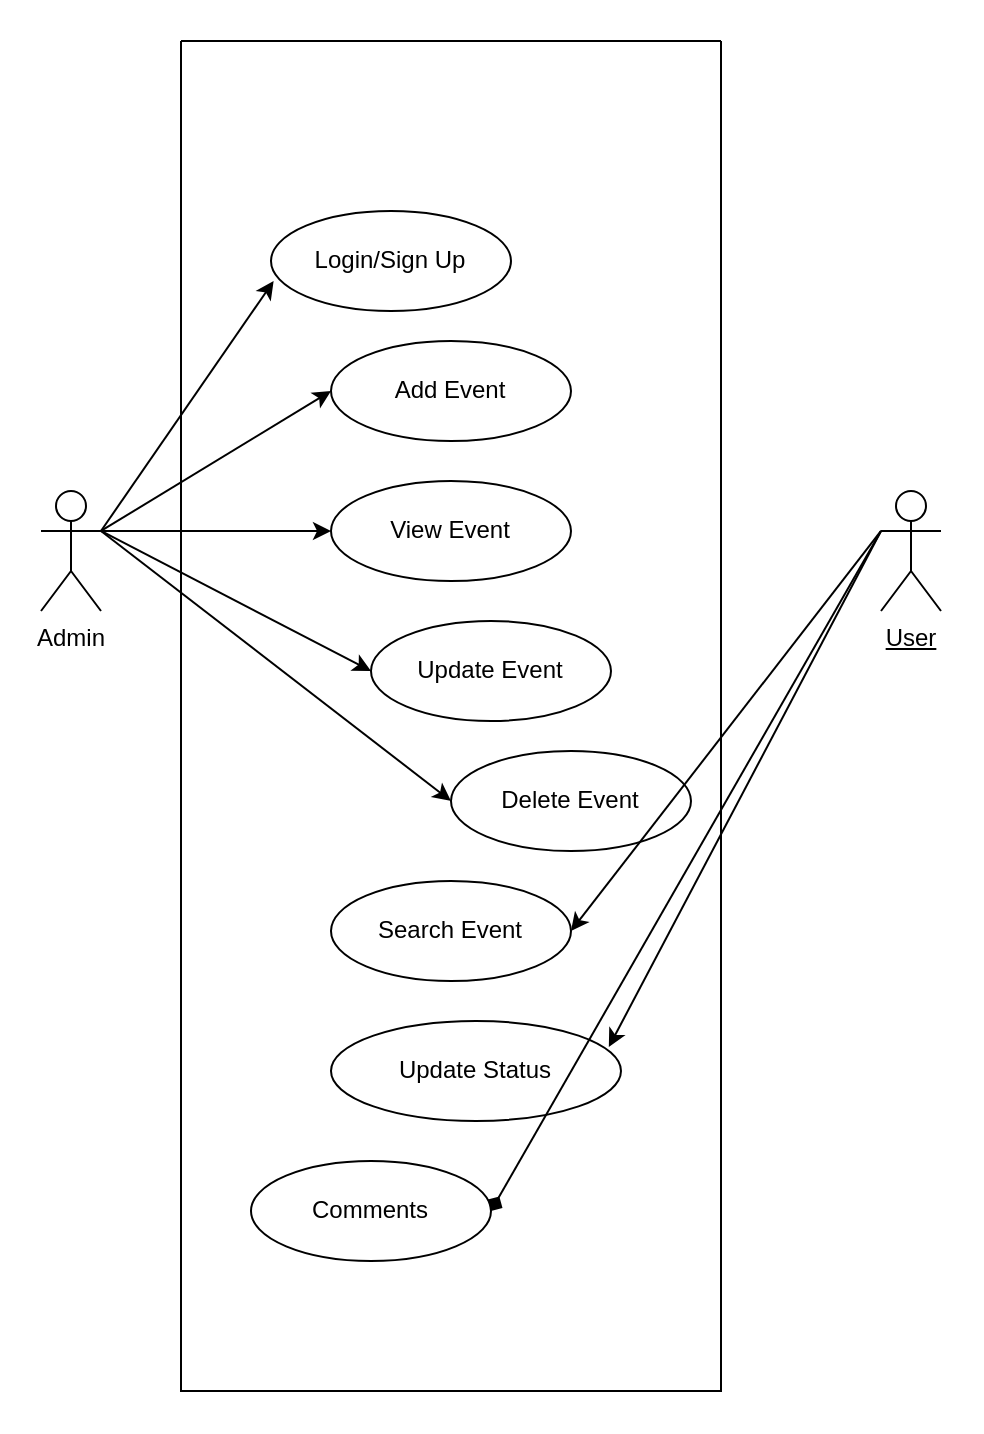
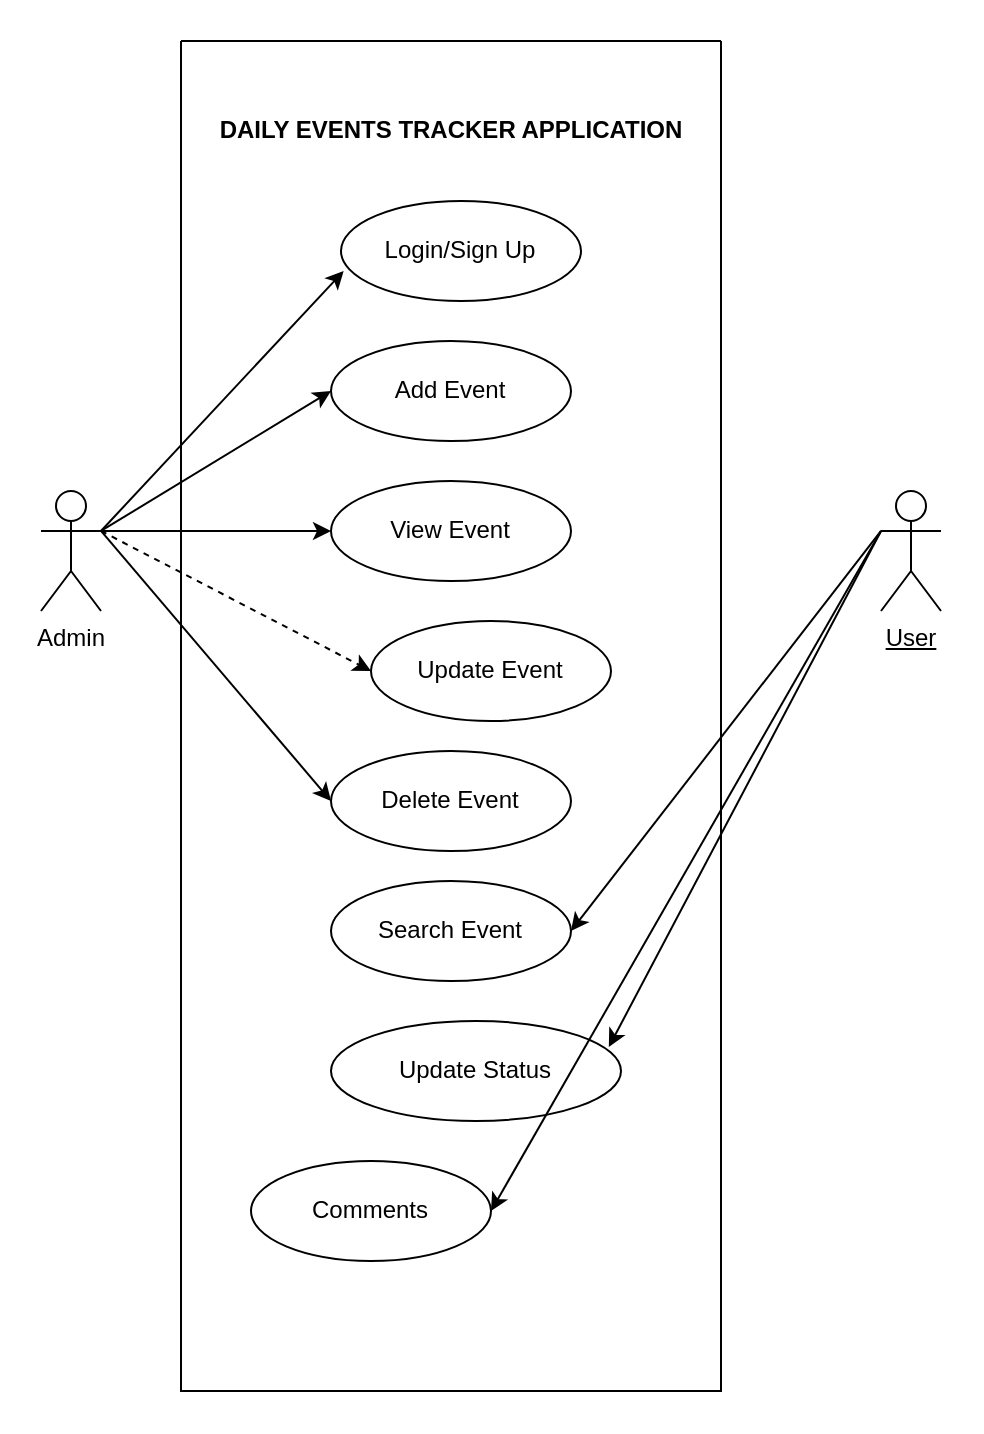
node "DAILY EVENTS TRACKER APPLICATION": added
node "Login/Sign Up": moved (391, 261) -> (461, 251)
edge "Admin" -> "Update Event": style solid -> dashed
node "Delete Event": moved (571, 801) -> (451, 801)
edge "User" -> "Comments": arrowhead diamond -> classic
